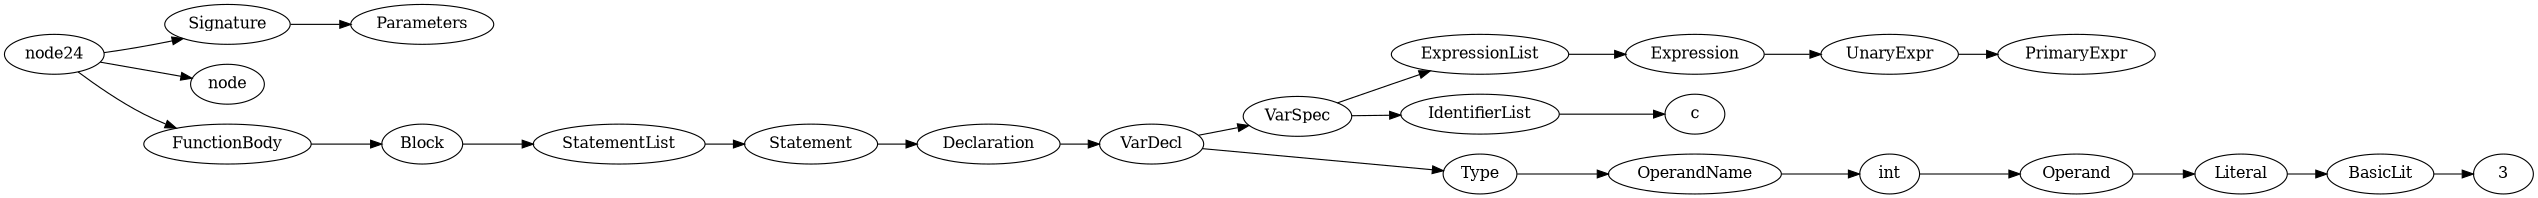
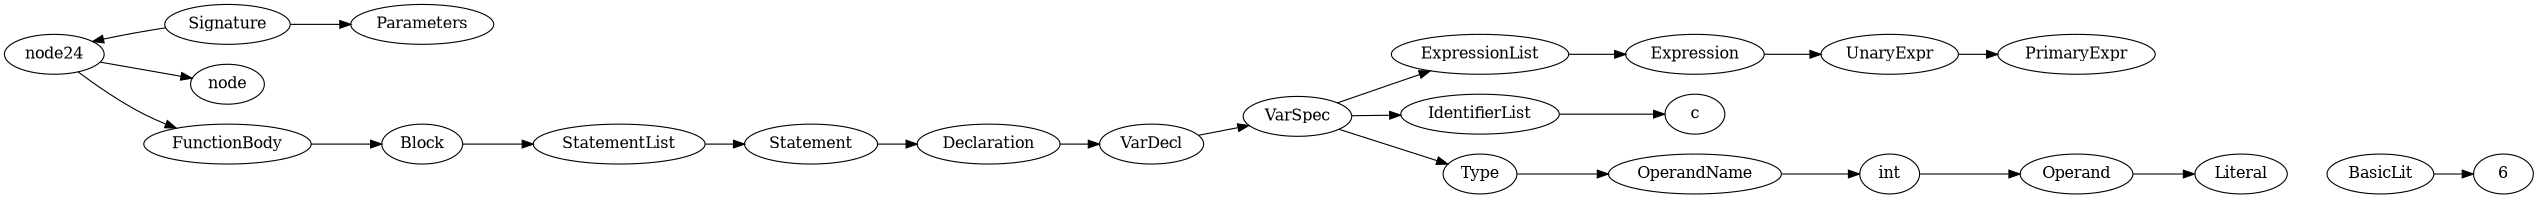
edge "node24" -> "Signature": reversed
edge "VarDecl" -> "Type": now "VarSpec" -> "Type"
edge "Literal" -> "BasicLit": removed
node "3": label "3" -> "6"
